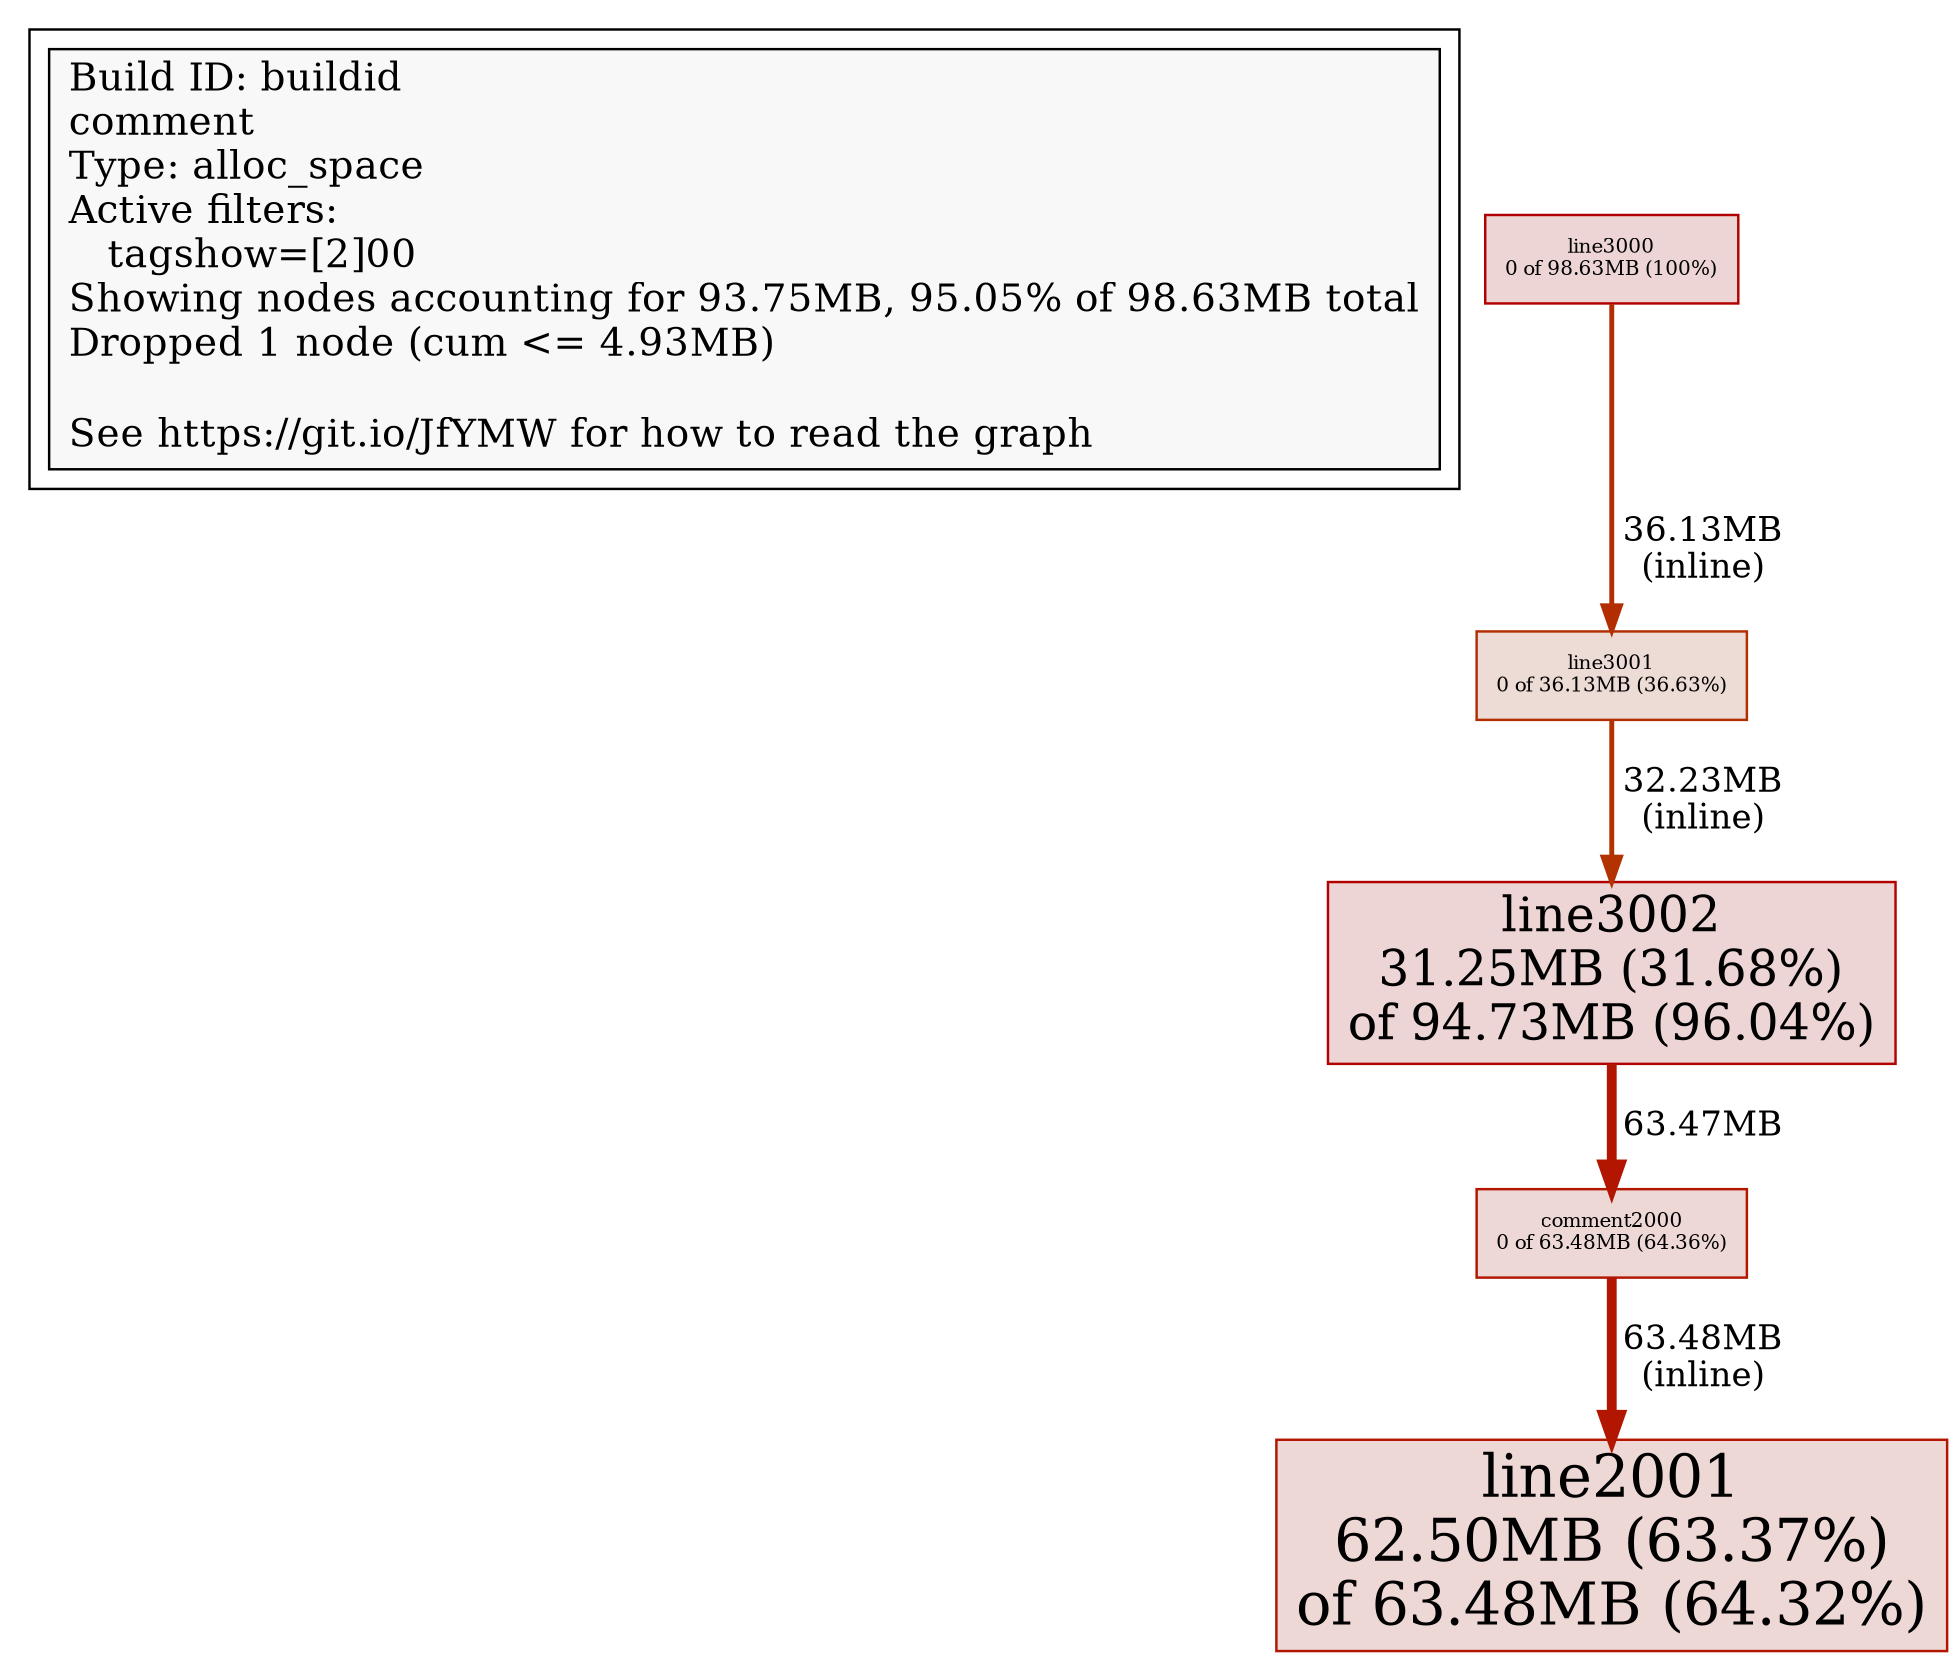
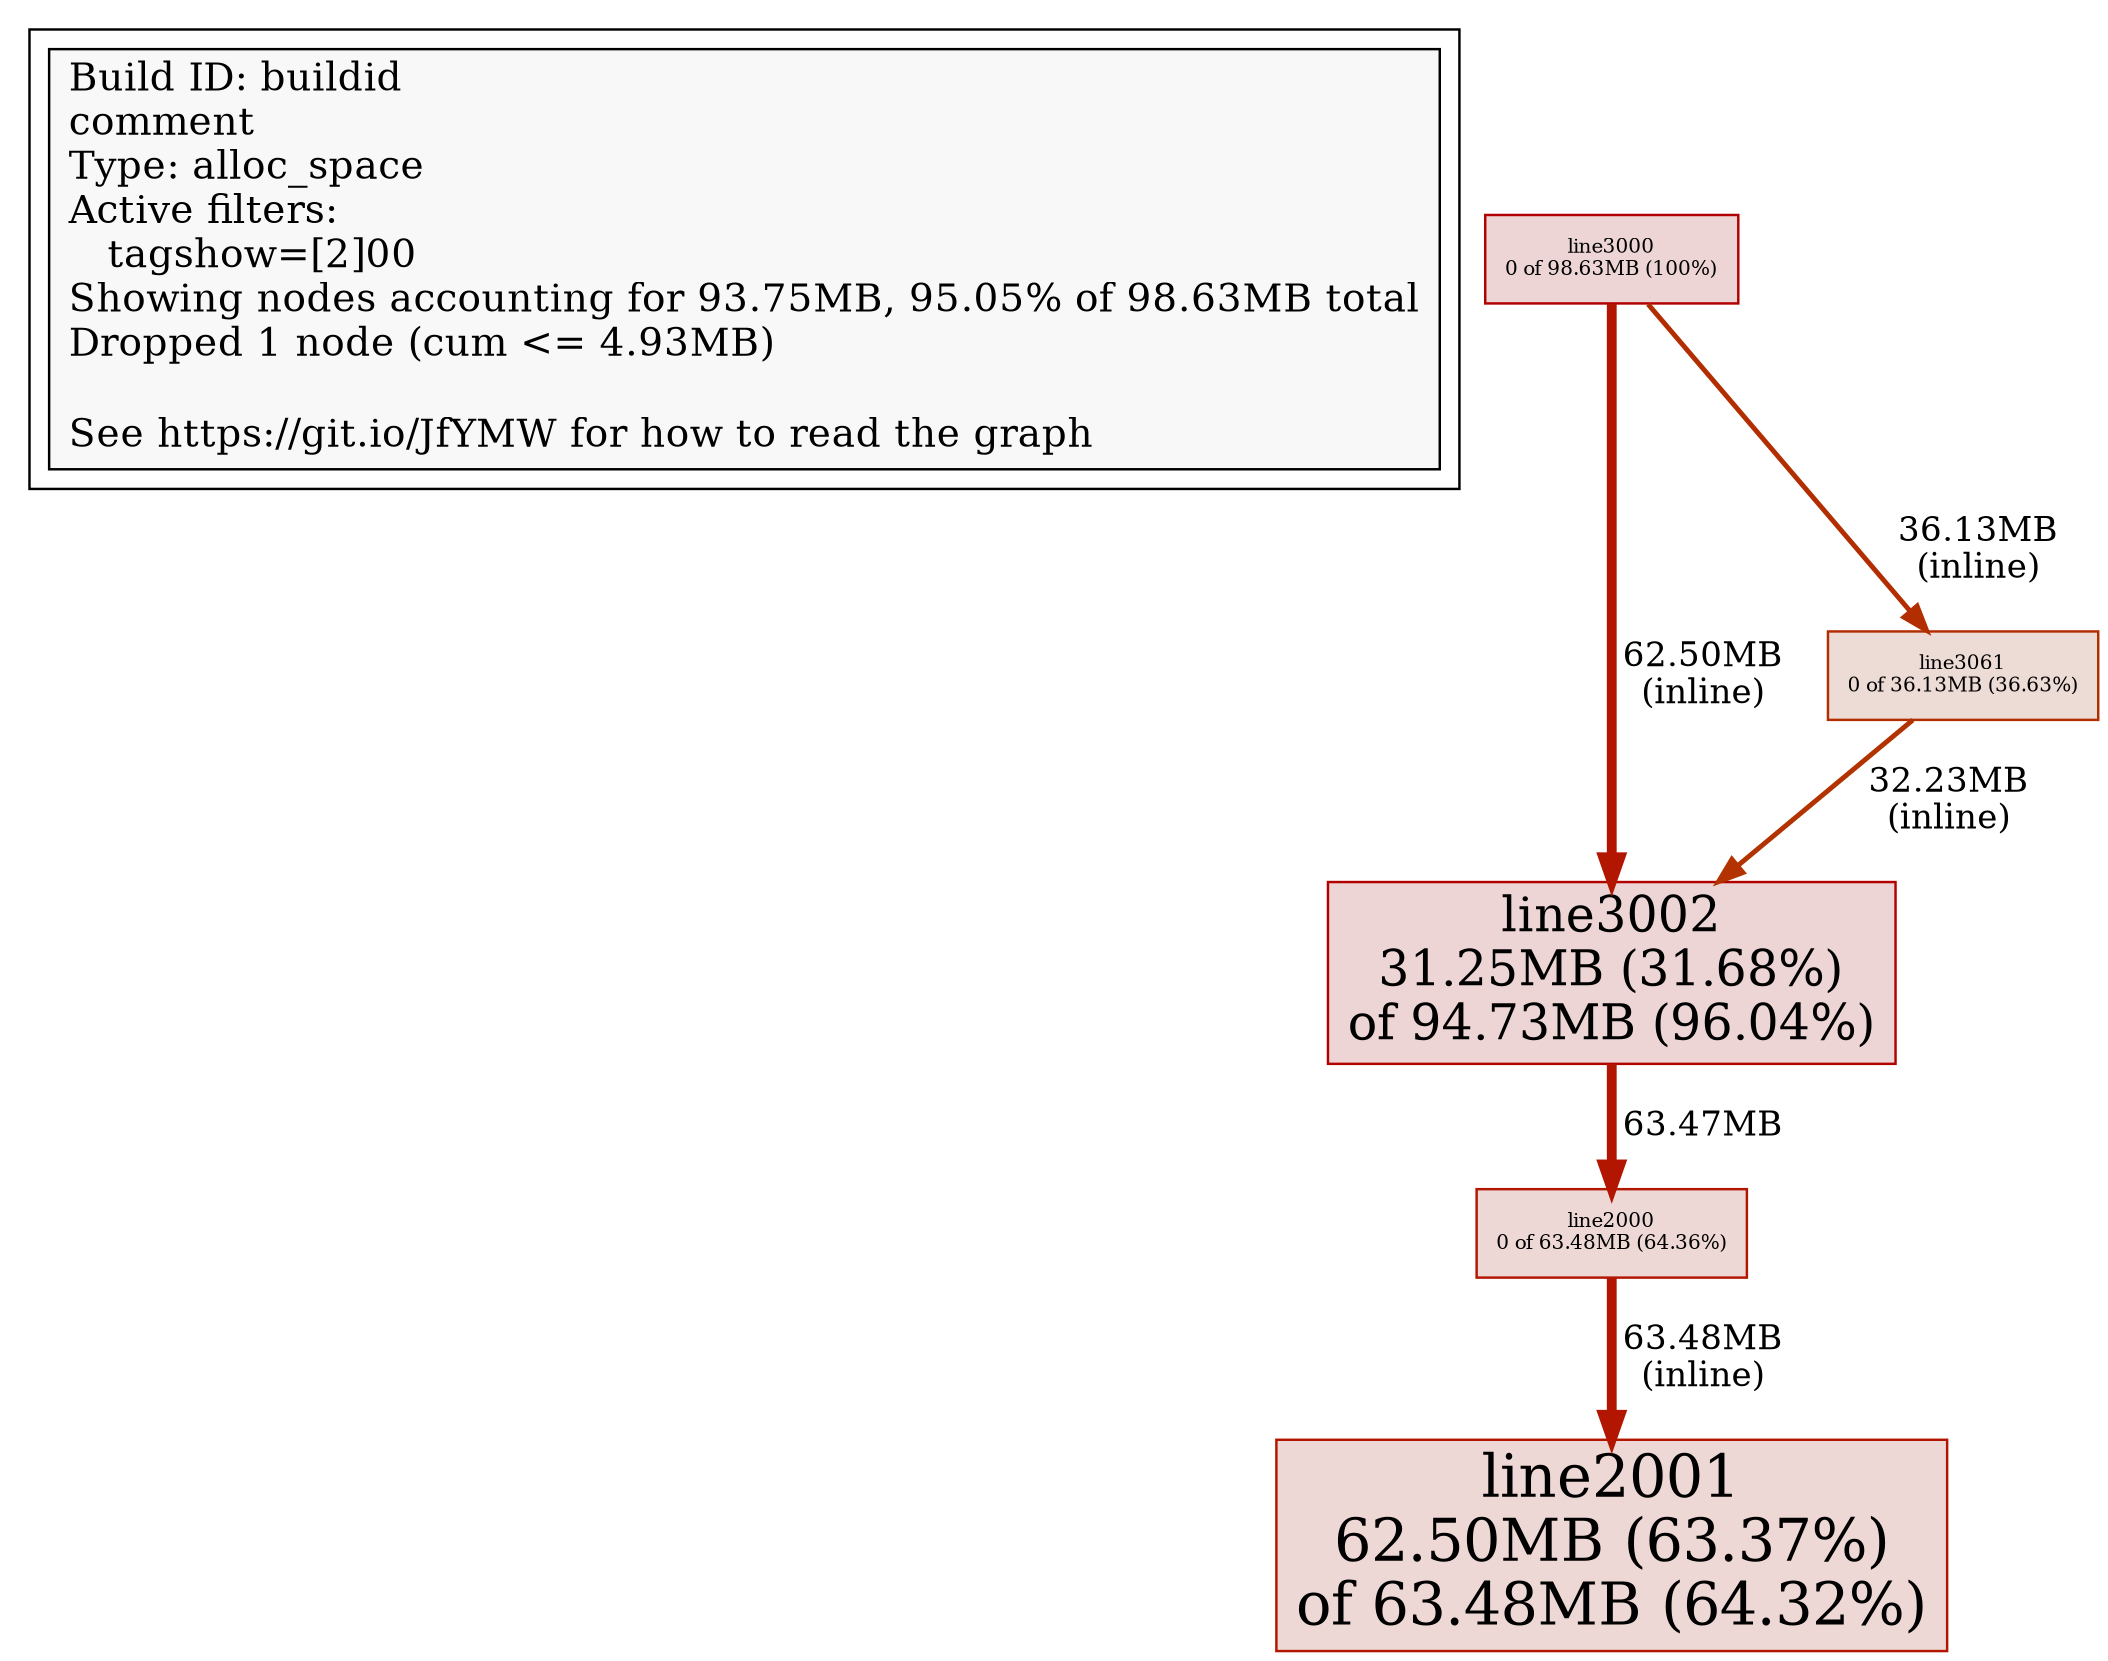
edge "line3000 0 of 98.63MB (100%)" -> "line3002 31.25MB (31.68%) of 94.73MB (96.04%)": added, label "62.50MB (inline)"
node "line3001 0 of 36.13MB (36.63%)": label "line3001 0 of 36.13MB (36.63%)" -> "line3061 0 of 36.13MB (36.63%)"
node "comment2000 0 of 63.48MB (64.36%)": label "comment2000 0 of 63.48MB (64.36%)" -> "line2000 0 of 63.48MB (64.36%)"
